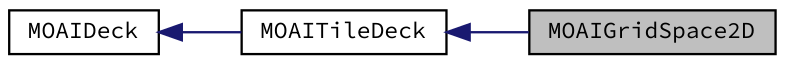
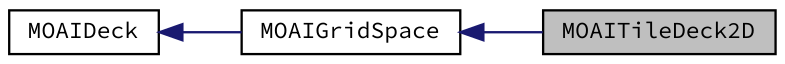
node "MOAITileDeck": label "MOAITileDeck" -> "MOAIGridSpace"
node "MOAIGridSpace2D": label "MOAIGridSpace2D" -> "MOAITileDeck2D"
